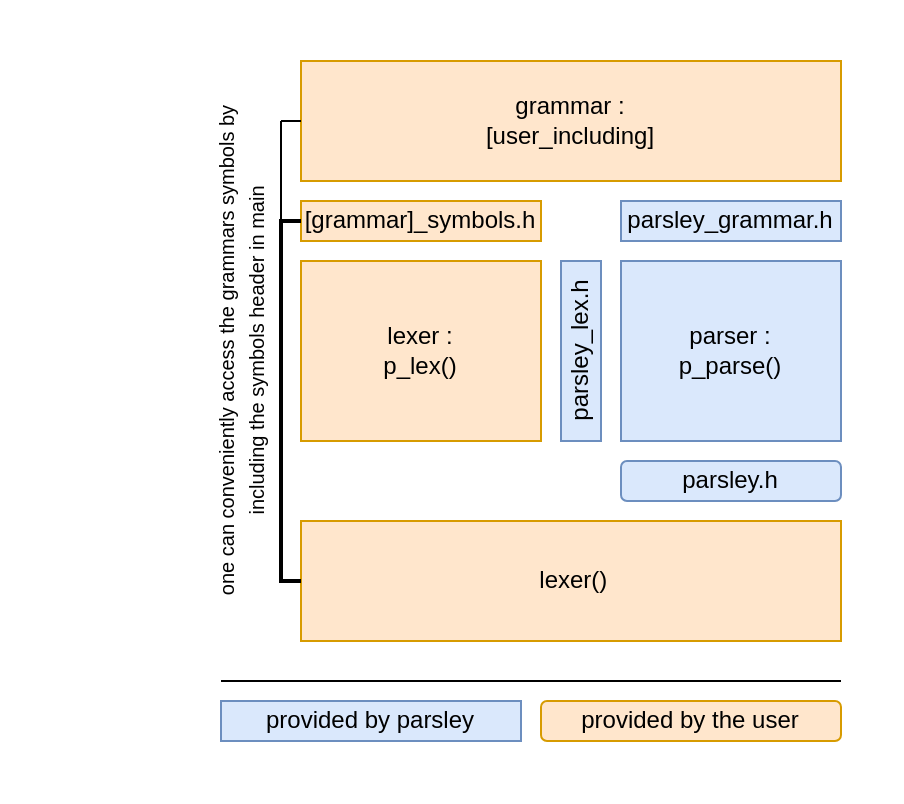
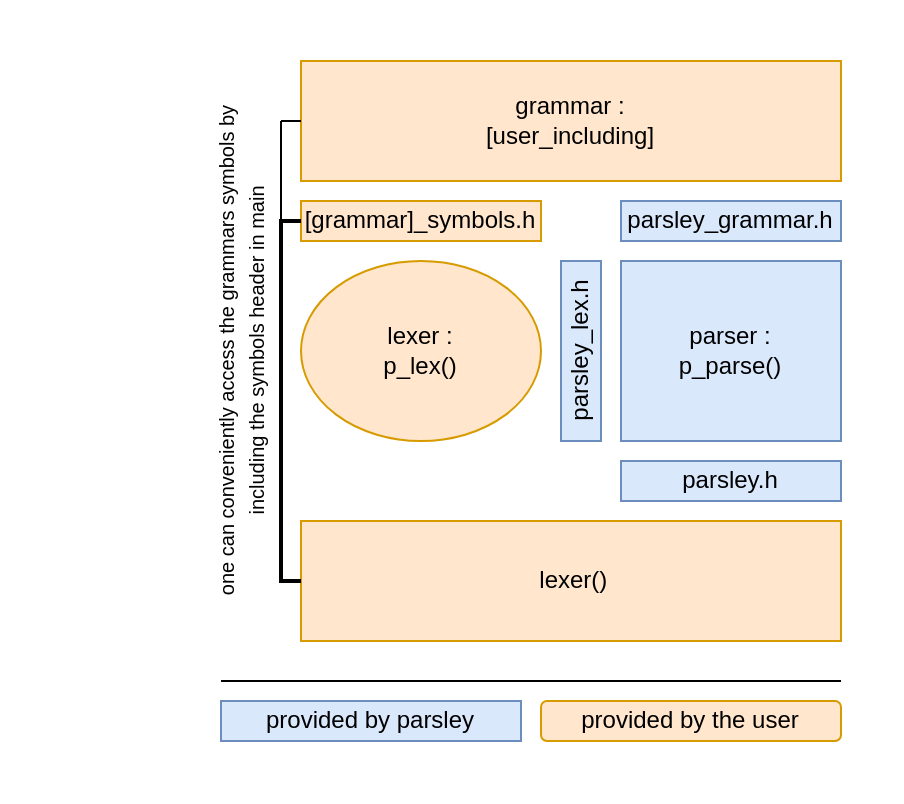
node "lexer : p_lex()": shape rectangle -> ellipse
node "parsley.h": shape rounded rectangle -> rectangle
